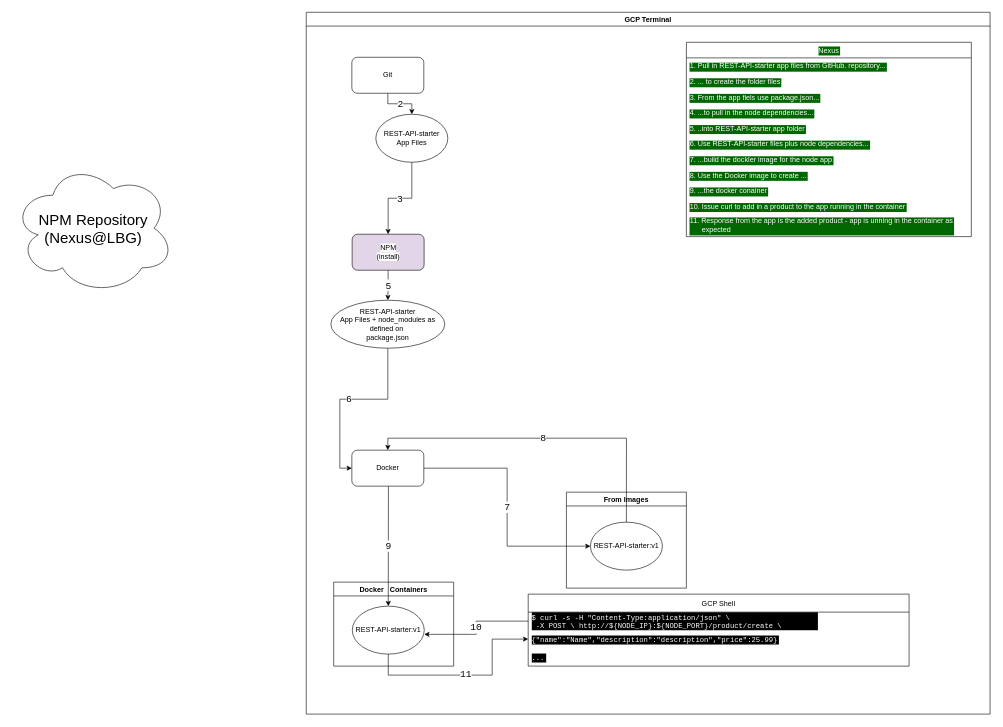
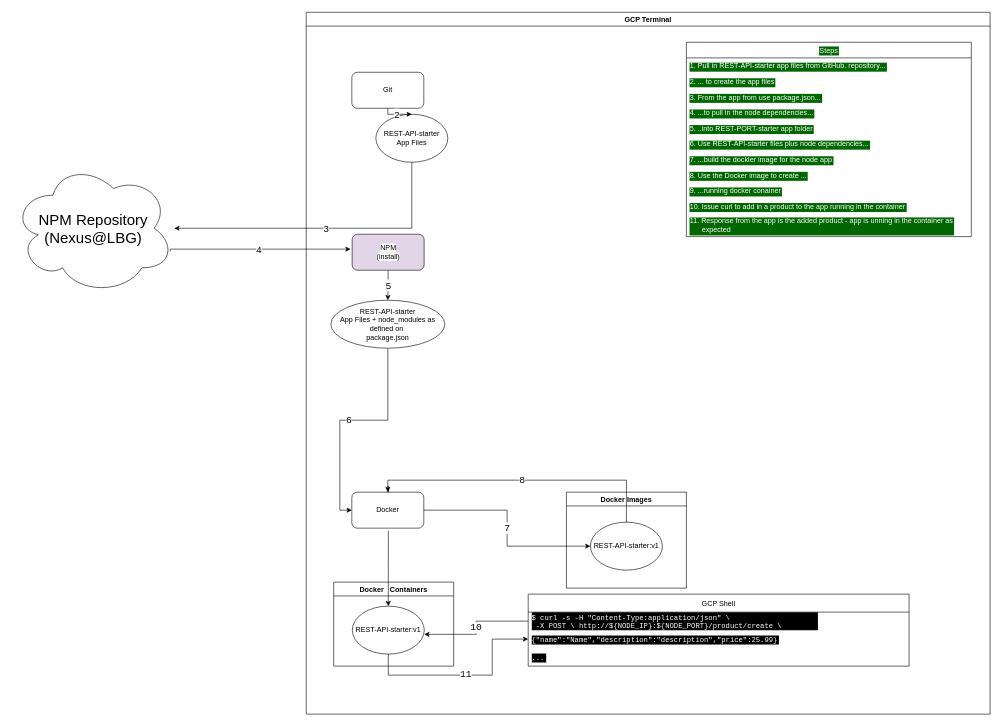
node "Nexus": label "Nexus" -> "Steps"
node "Git": moved (388, 75) -> (388, 90)
node "2. ... to create the folder files": label "2. ... to create the folder files" -> "2. ... to create the app files"
node "3. From the app fiels use package.json...": label "3. From the app fiels use package.json..." -> "3. From the app from use package.json..."
node "5. ..into REST-API-starter app folder": label "5. ..into REST-API-starter app folder" -> "5. ..into REST-PORT-starter app folder"
node "9. ...the docker conainer": label "9. ...the docker conainer" -> "9. ...running docker conainer"
edge "REST-API-starter App Files" -> "NPM (install)": now "REST-API-starter App Files" -> "NPM Repository (Nexus@LBG)"
edge "NPM Repository (Nexus@LBG)" -> "NPM (install)": added, label "4"
node "Docker": moved (388, 468) -> (388, 510)
node "From Images": label "From Images" -> "Docker Images"
